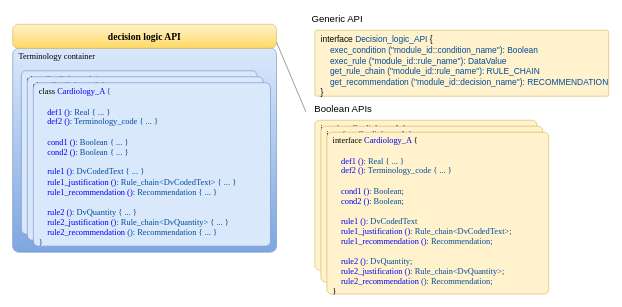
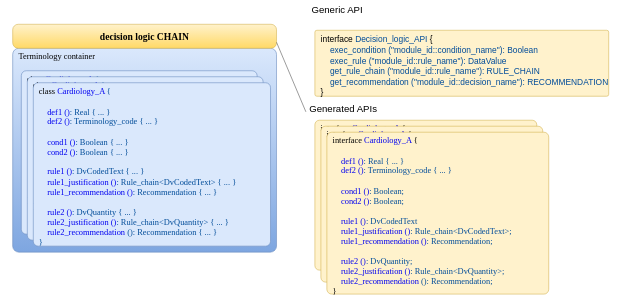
node "Generic API": moved (337, 18) -> (337, 9)
node "decision logic API": label "decision logic API" -> "decision logic CHAIN"
node "Boolean APIs": label "Boolean APIs" -> "Generated APIs"
